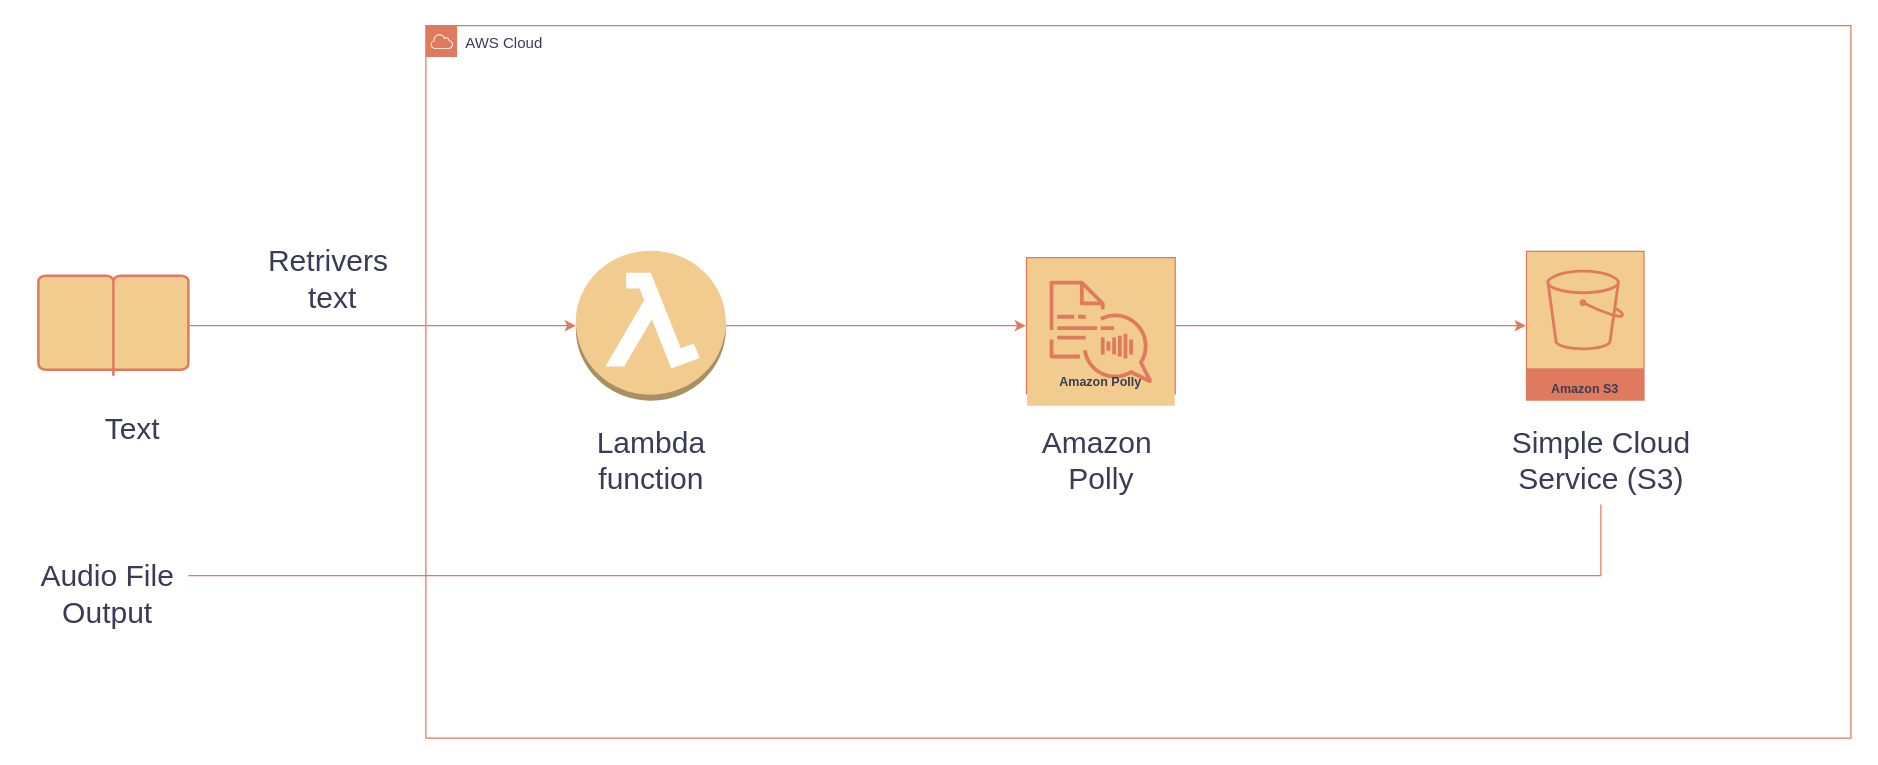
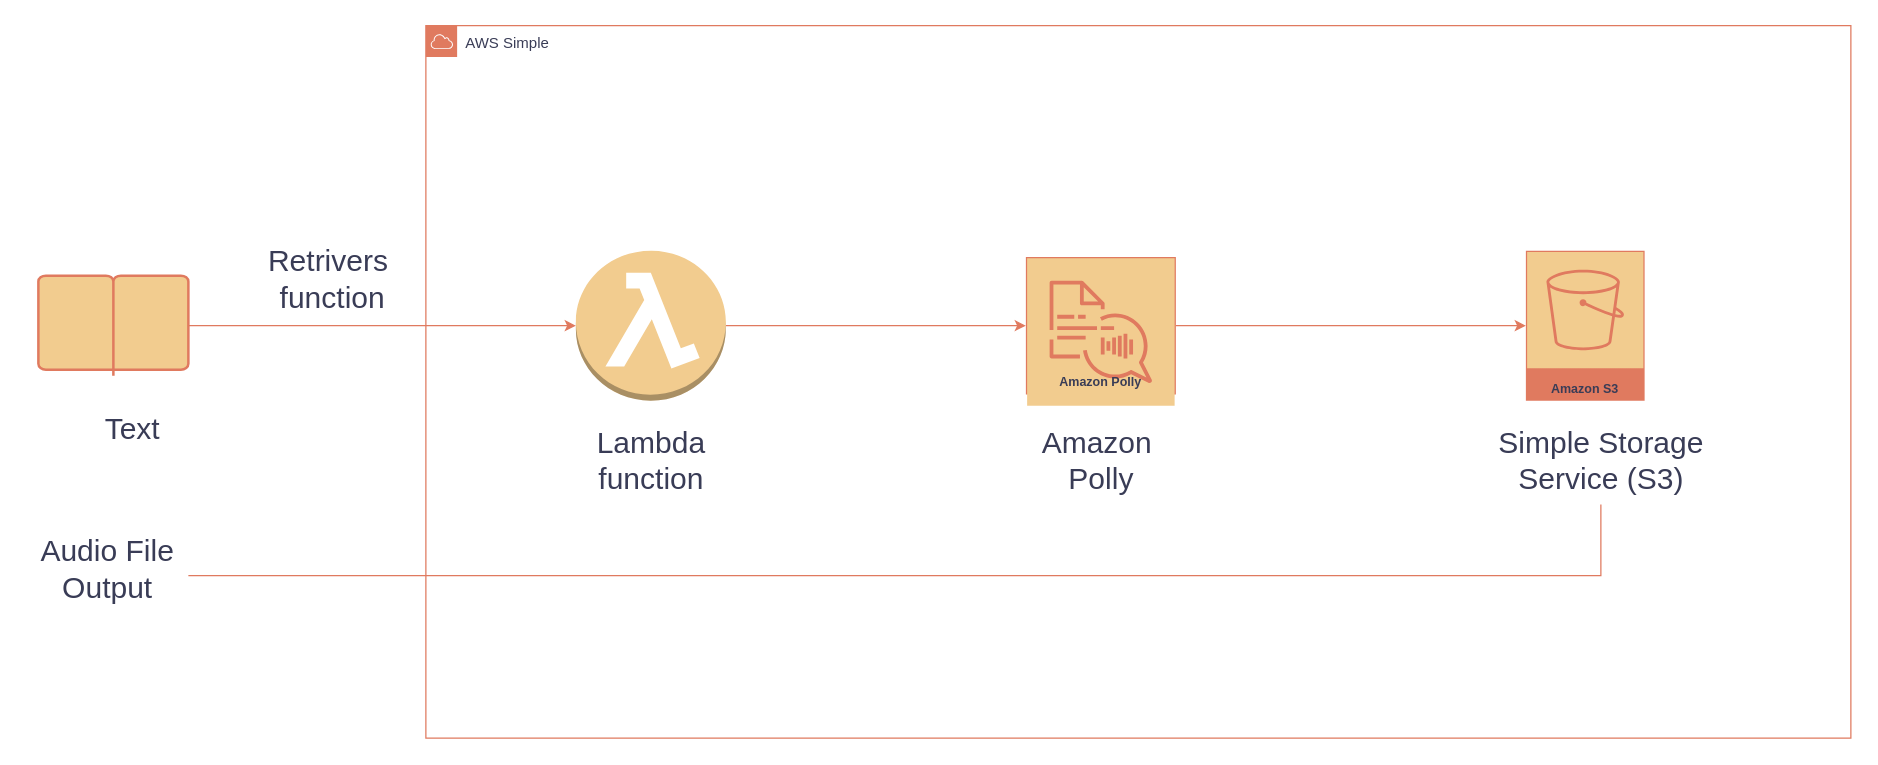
node "AWS Cloud": label "AWS Cloud" -> "AWS Simple"
node "Retrivers text": label "Retrivers text" -> "Retrivers function"
node "Simple Cloud Service (S3)": label "Simple Cloud Service (S3)" -> "Simple Storage Service (S3)"
node "Audio File Output": moved (107, 594) -> (107, 569)
